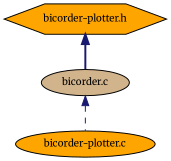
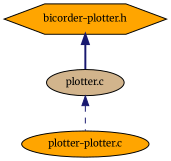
node "bicorder.c": label "bicorder.c" -> "plotter.c"
node "bicorder-plotter.c": label "bicorder-plotter.c" -> "plotter-plotter.c"
